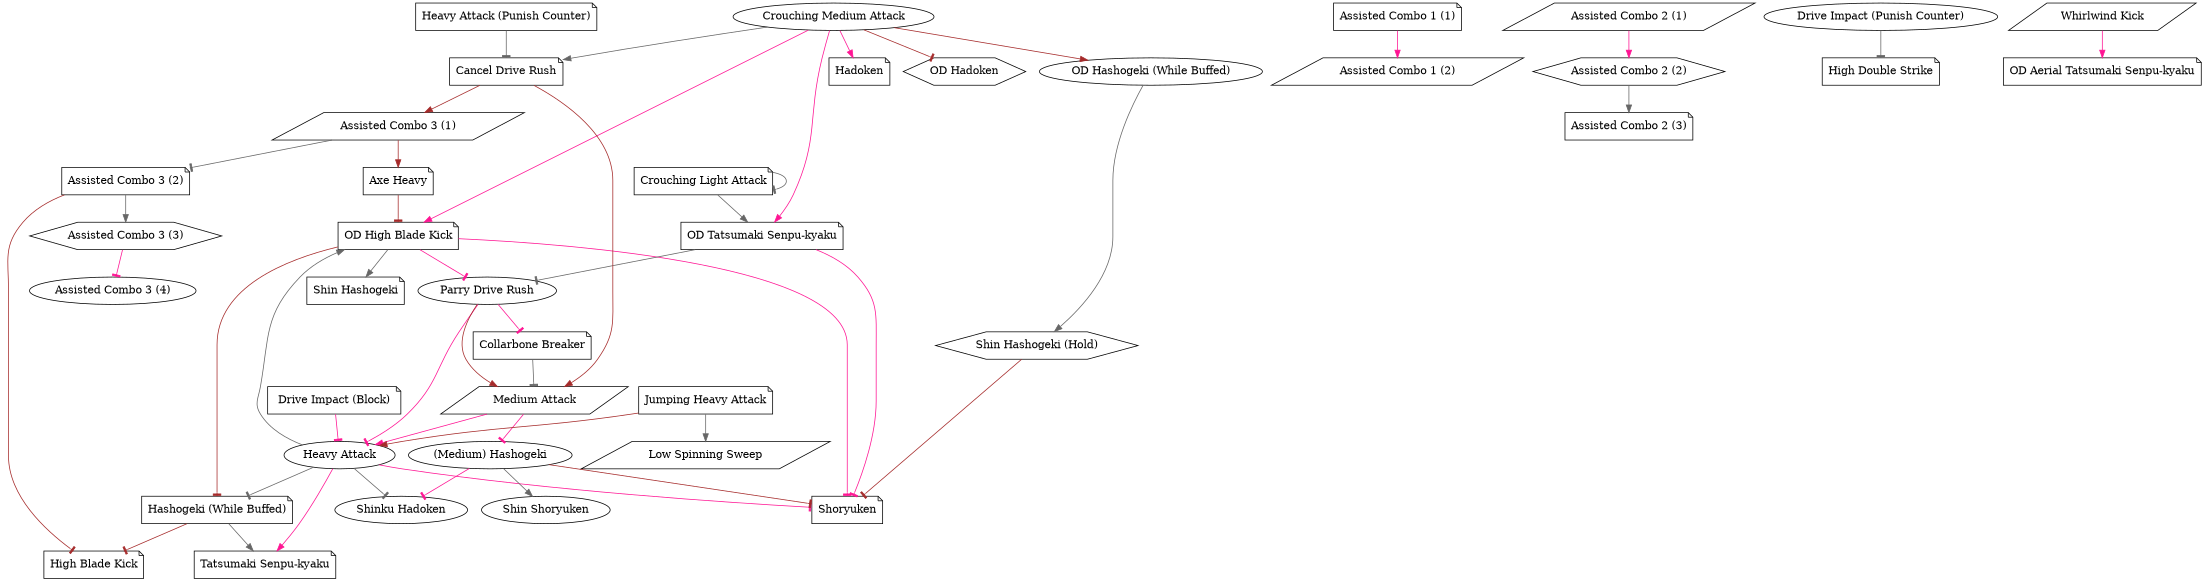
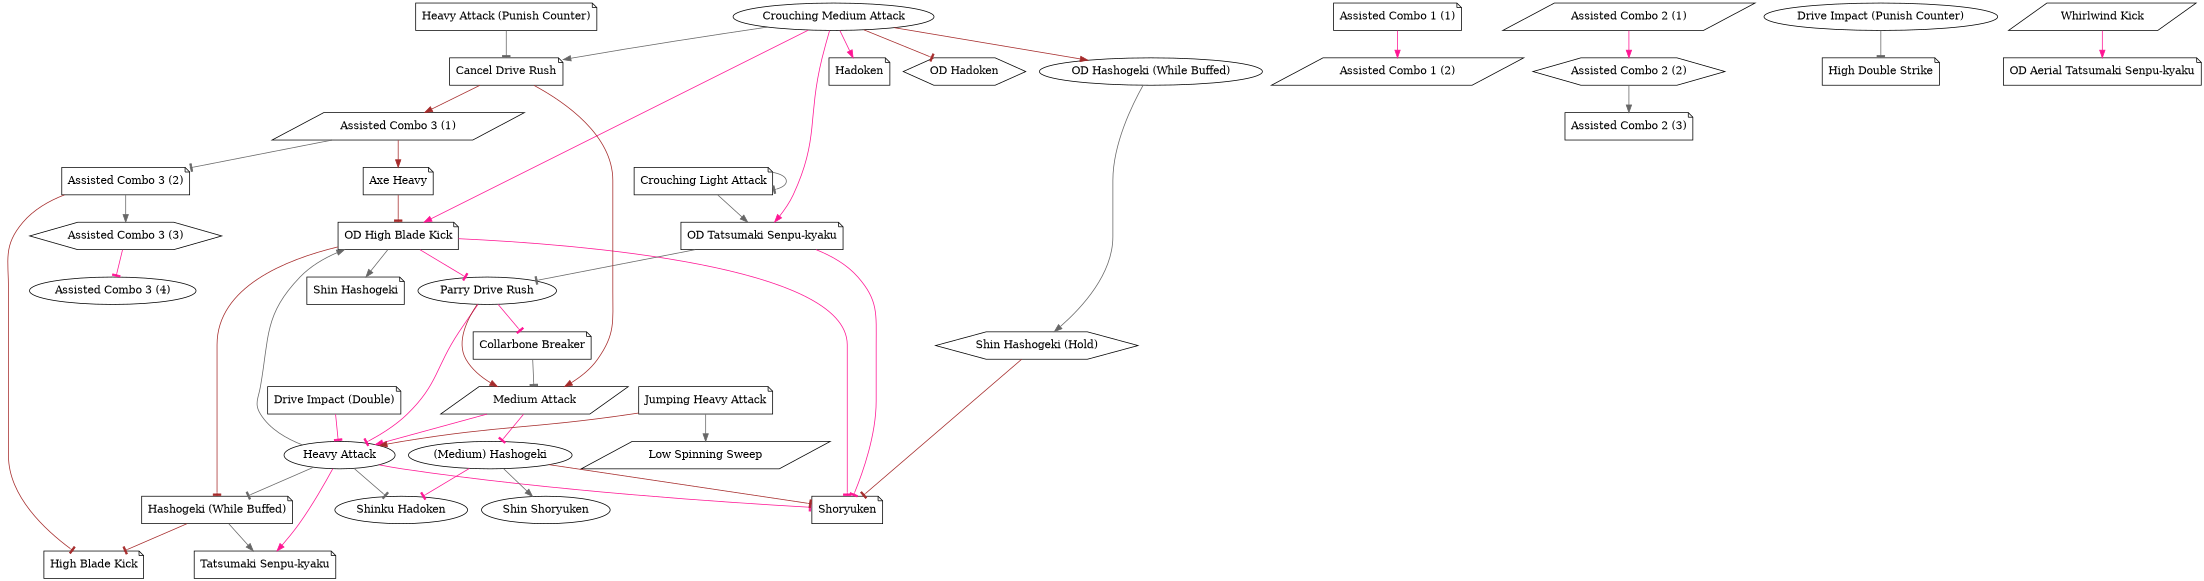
node "Drive Impact (Block)": label "Drive Impact (Block)" -> "Drive Impact (Double)"
